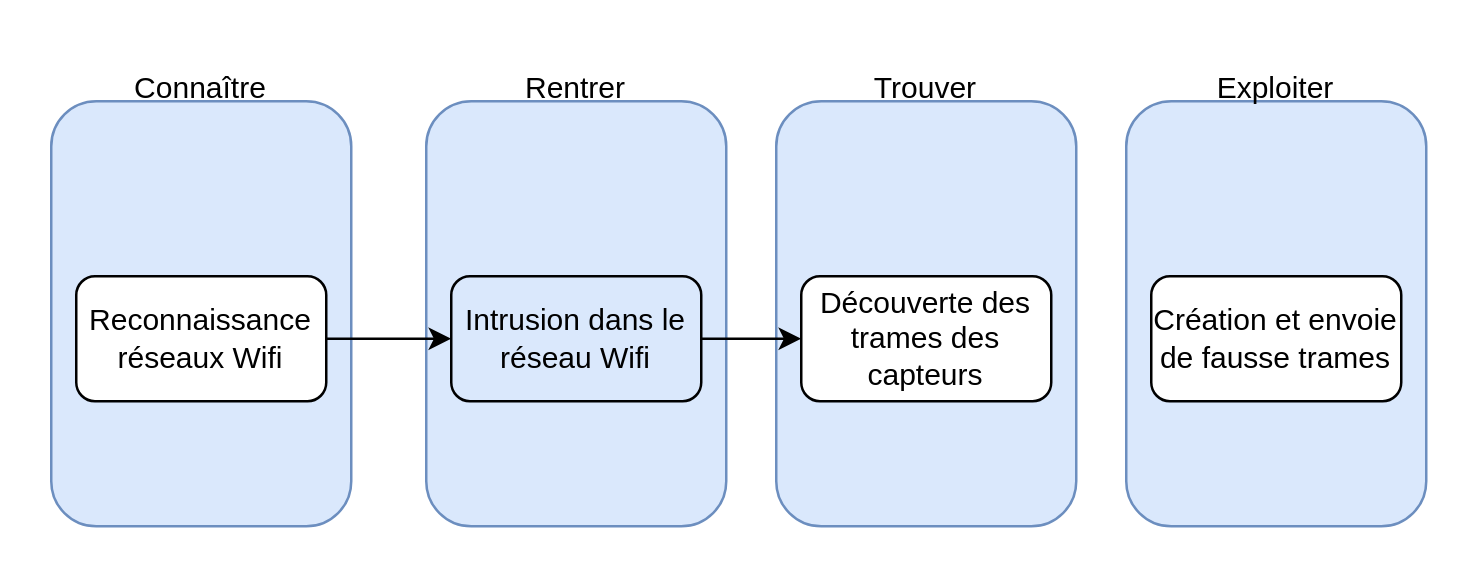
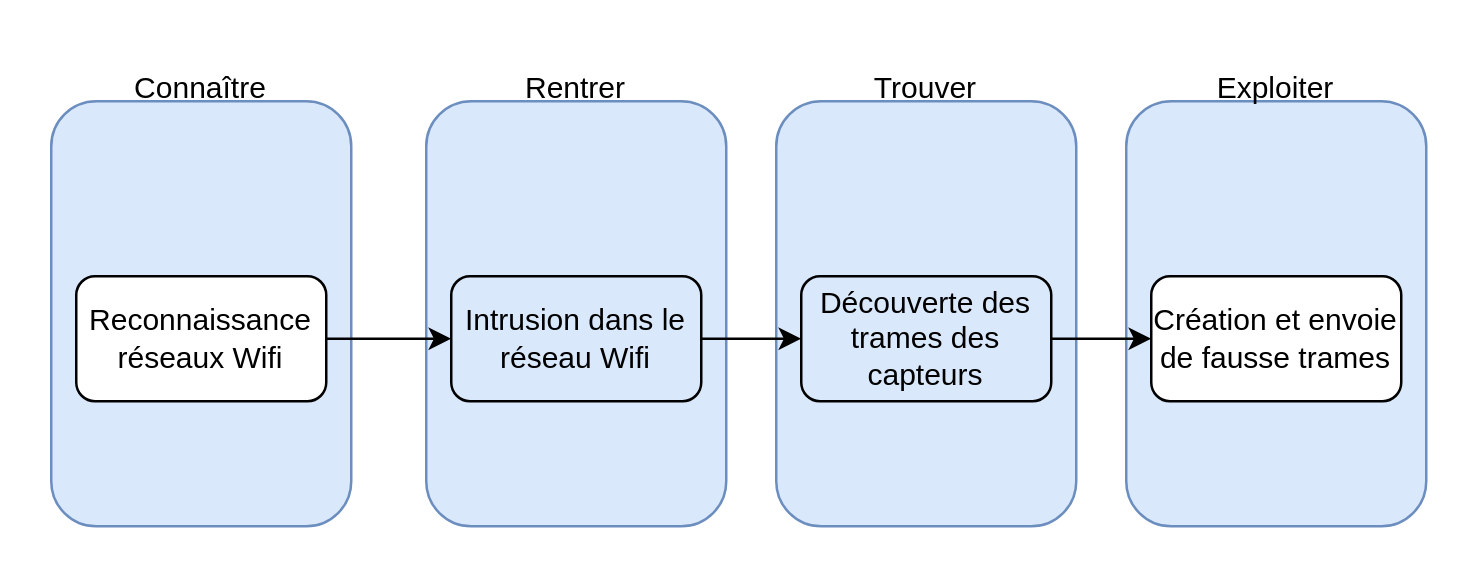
node "Découverte des trames des capteurs": fillcolor #ffffff -> #dae8fc
edge "Découverte des trames des capteurs" -> "Création et envoie de fausse trames": added
